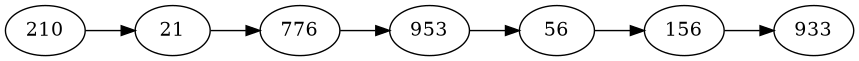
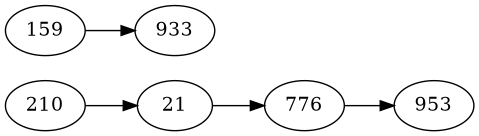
node "56": removed
node "156": label "156" -> "159"
